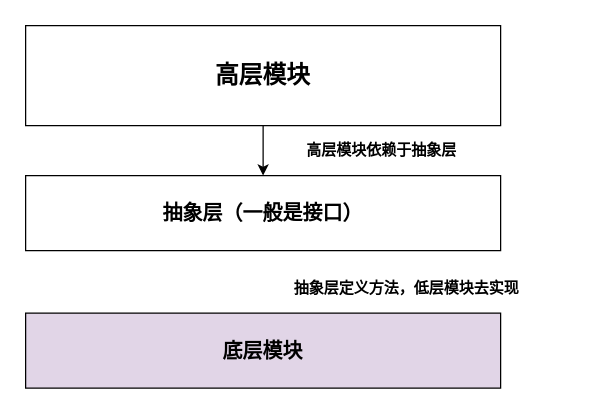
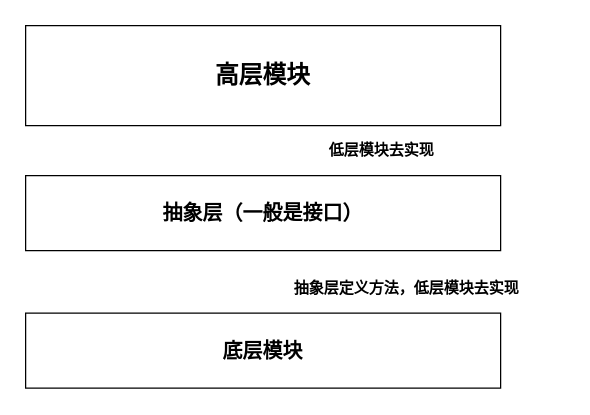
edge "高层模块" -> "抽象层（一般是接口）": removed
node "高层模块依赖于抽象层": label "高层模块依赖于抽象层" -> "低层模块去实现"
node "底层模块": fillcolor #e1d5e7 -> #ffffff
